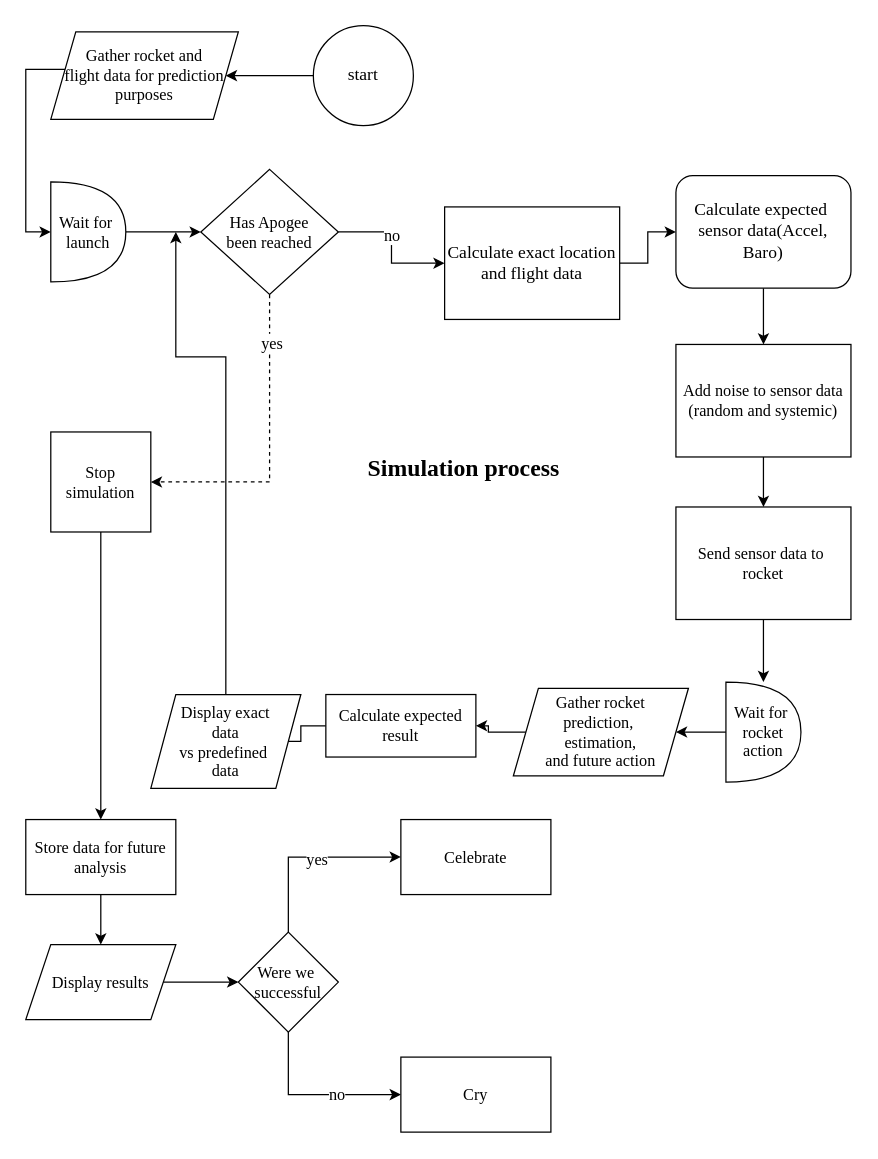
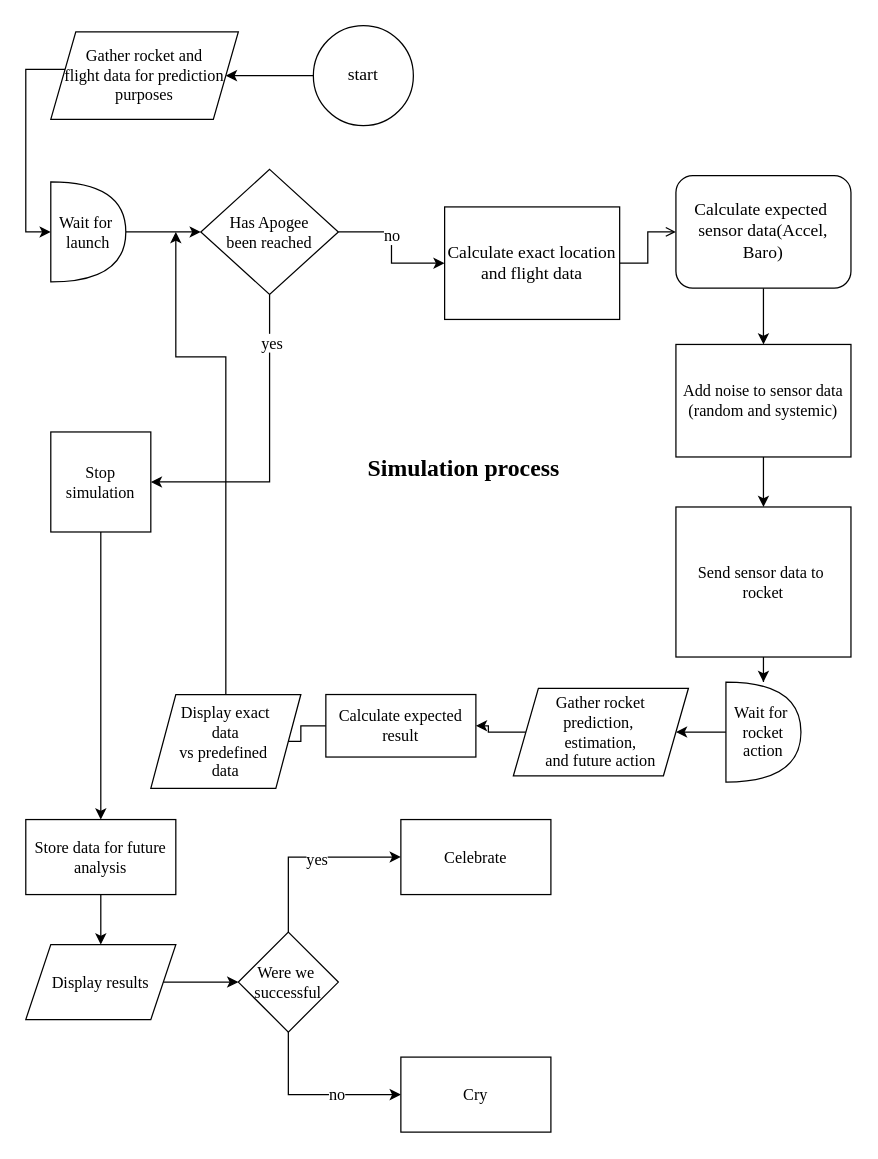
edge "Calculate exact location and flight data" -> "Calculate expected sensor data(Accel, Baro)": arrowhead classic -> open
edge "Has Apogee been reached" -> "Stop simulation": style dashed -> solid
node "Send sensor data to rocket": size 175x113 -> 175x150
